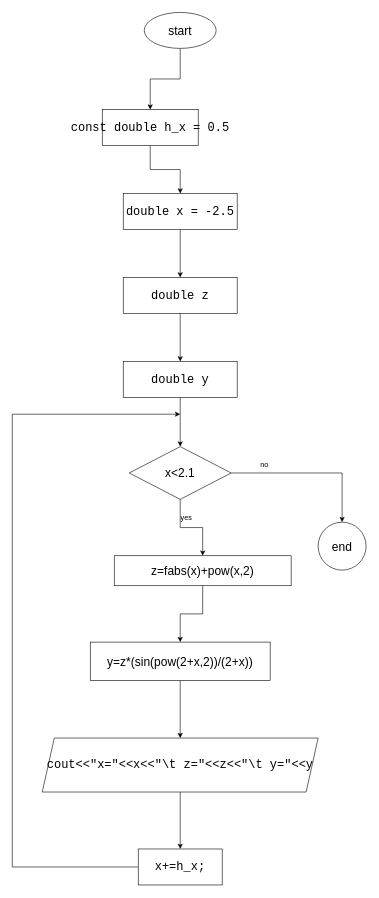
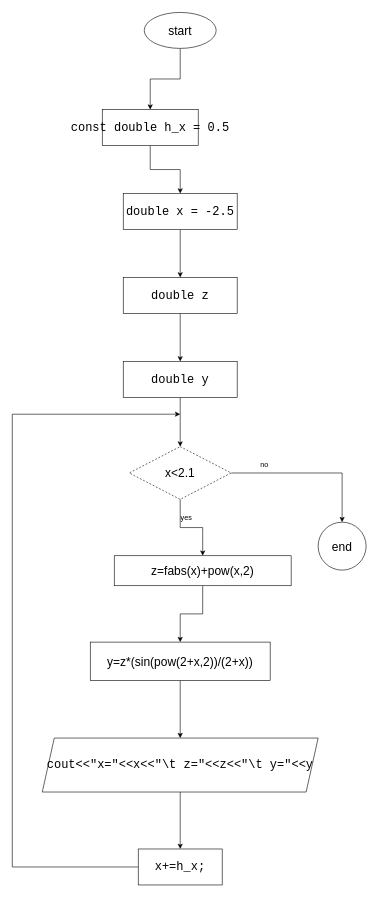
node "x<2.1": style solid -> dashed
